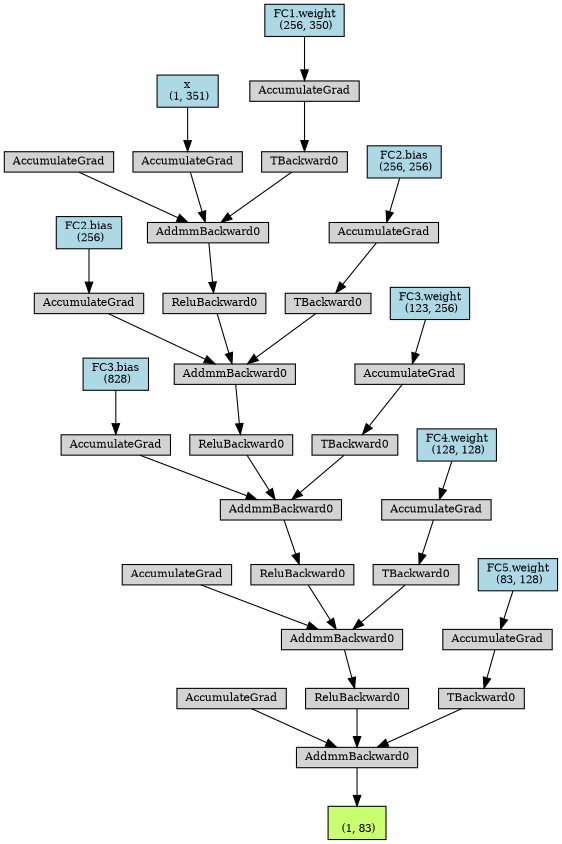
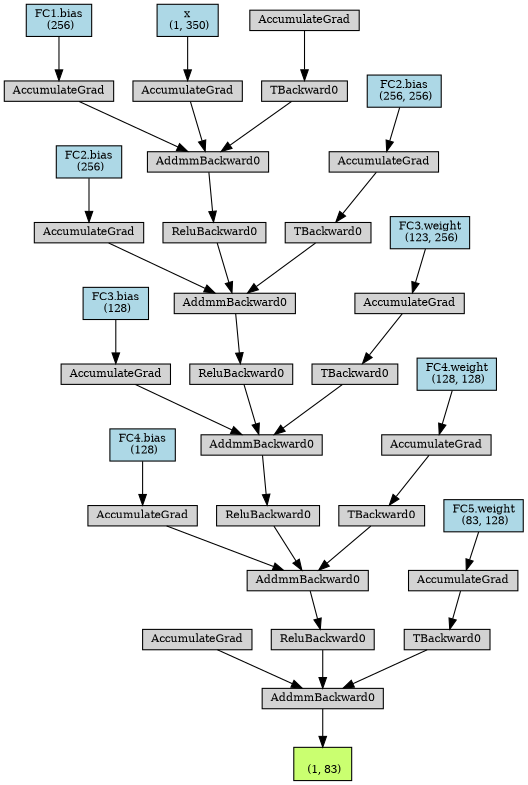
node "FC1.bias (256)": added
node "FC1.weight (256, 350)": removed
node "x (1, 351)": label "x (1, 351)" -> "x (1, 350)"
node "FC3.bias (828)": label "FC3.bias (828)" -> "FC3.bias (128)"
node "FC4.bias (128)": added
